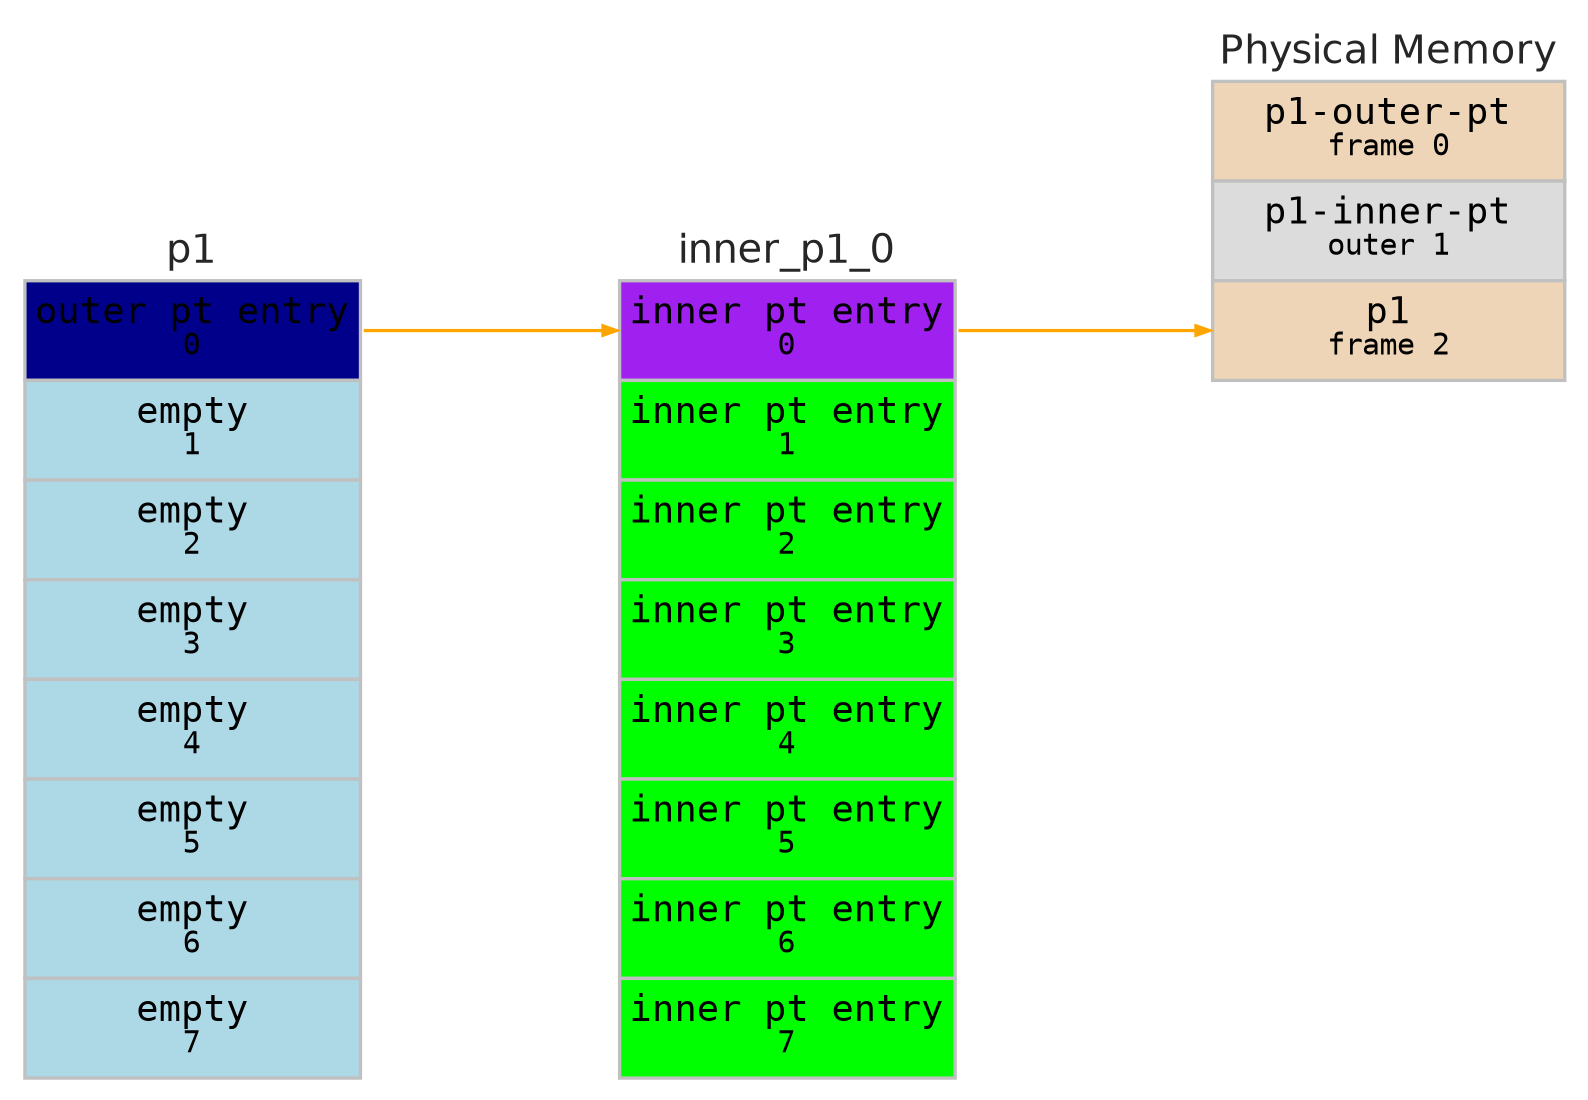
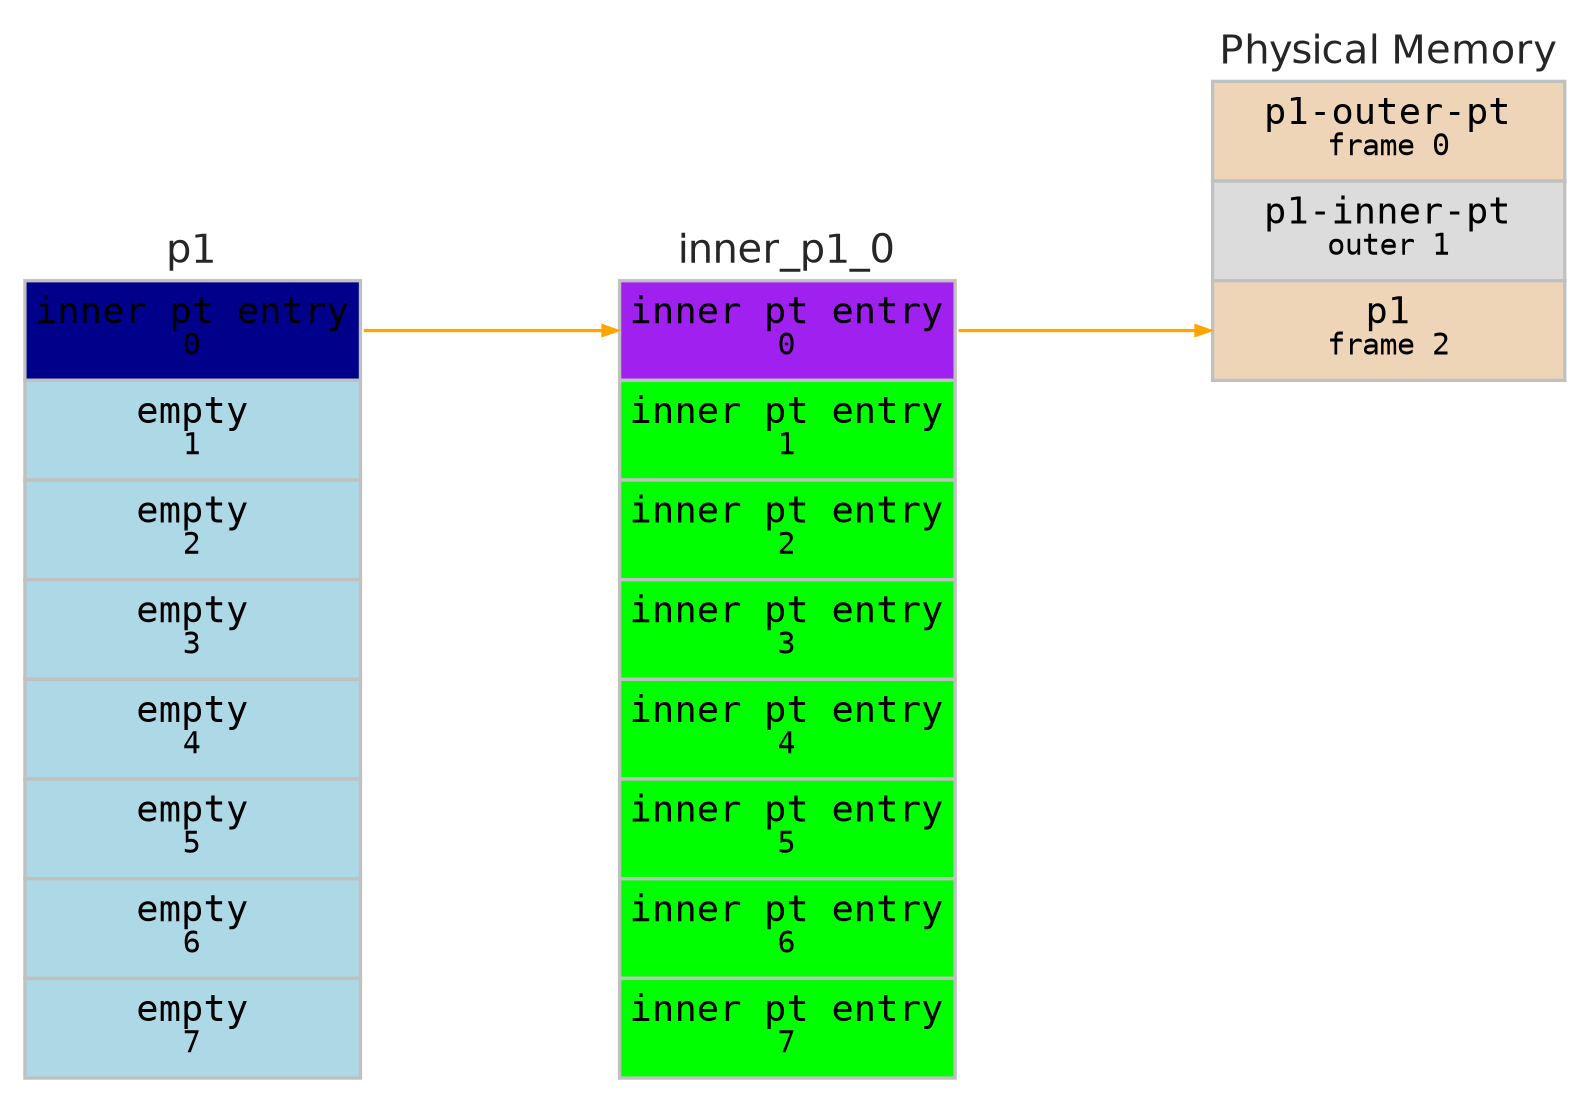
node "p1": text "outer pt entry" -> "inner pt entry"
